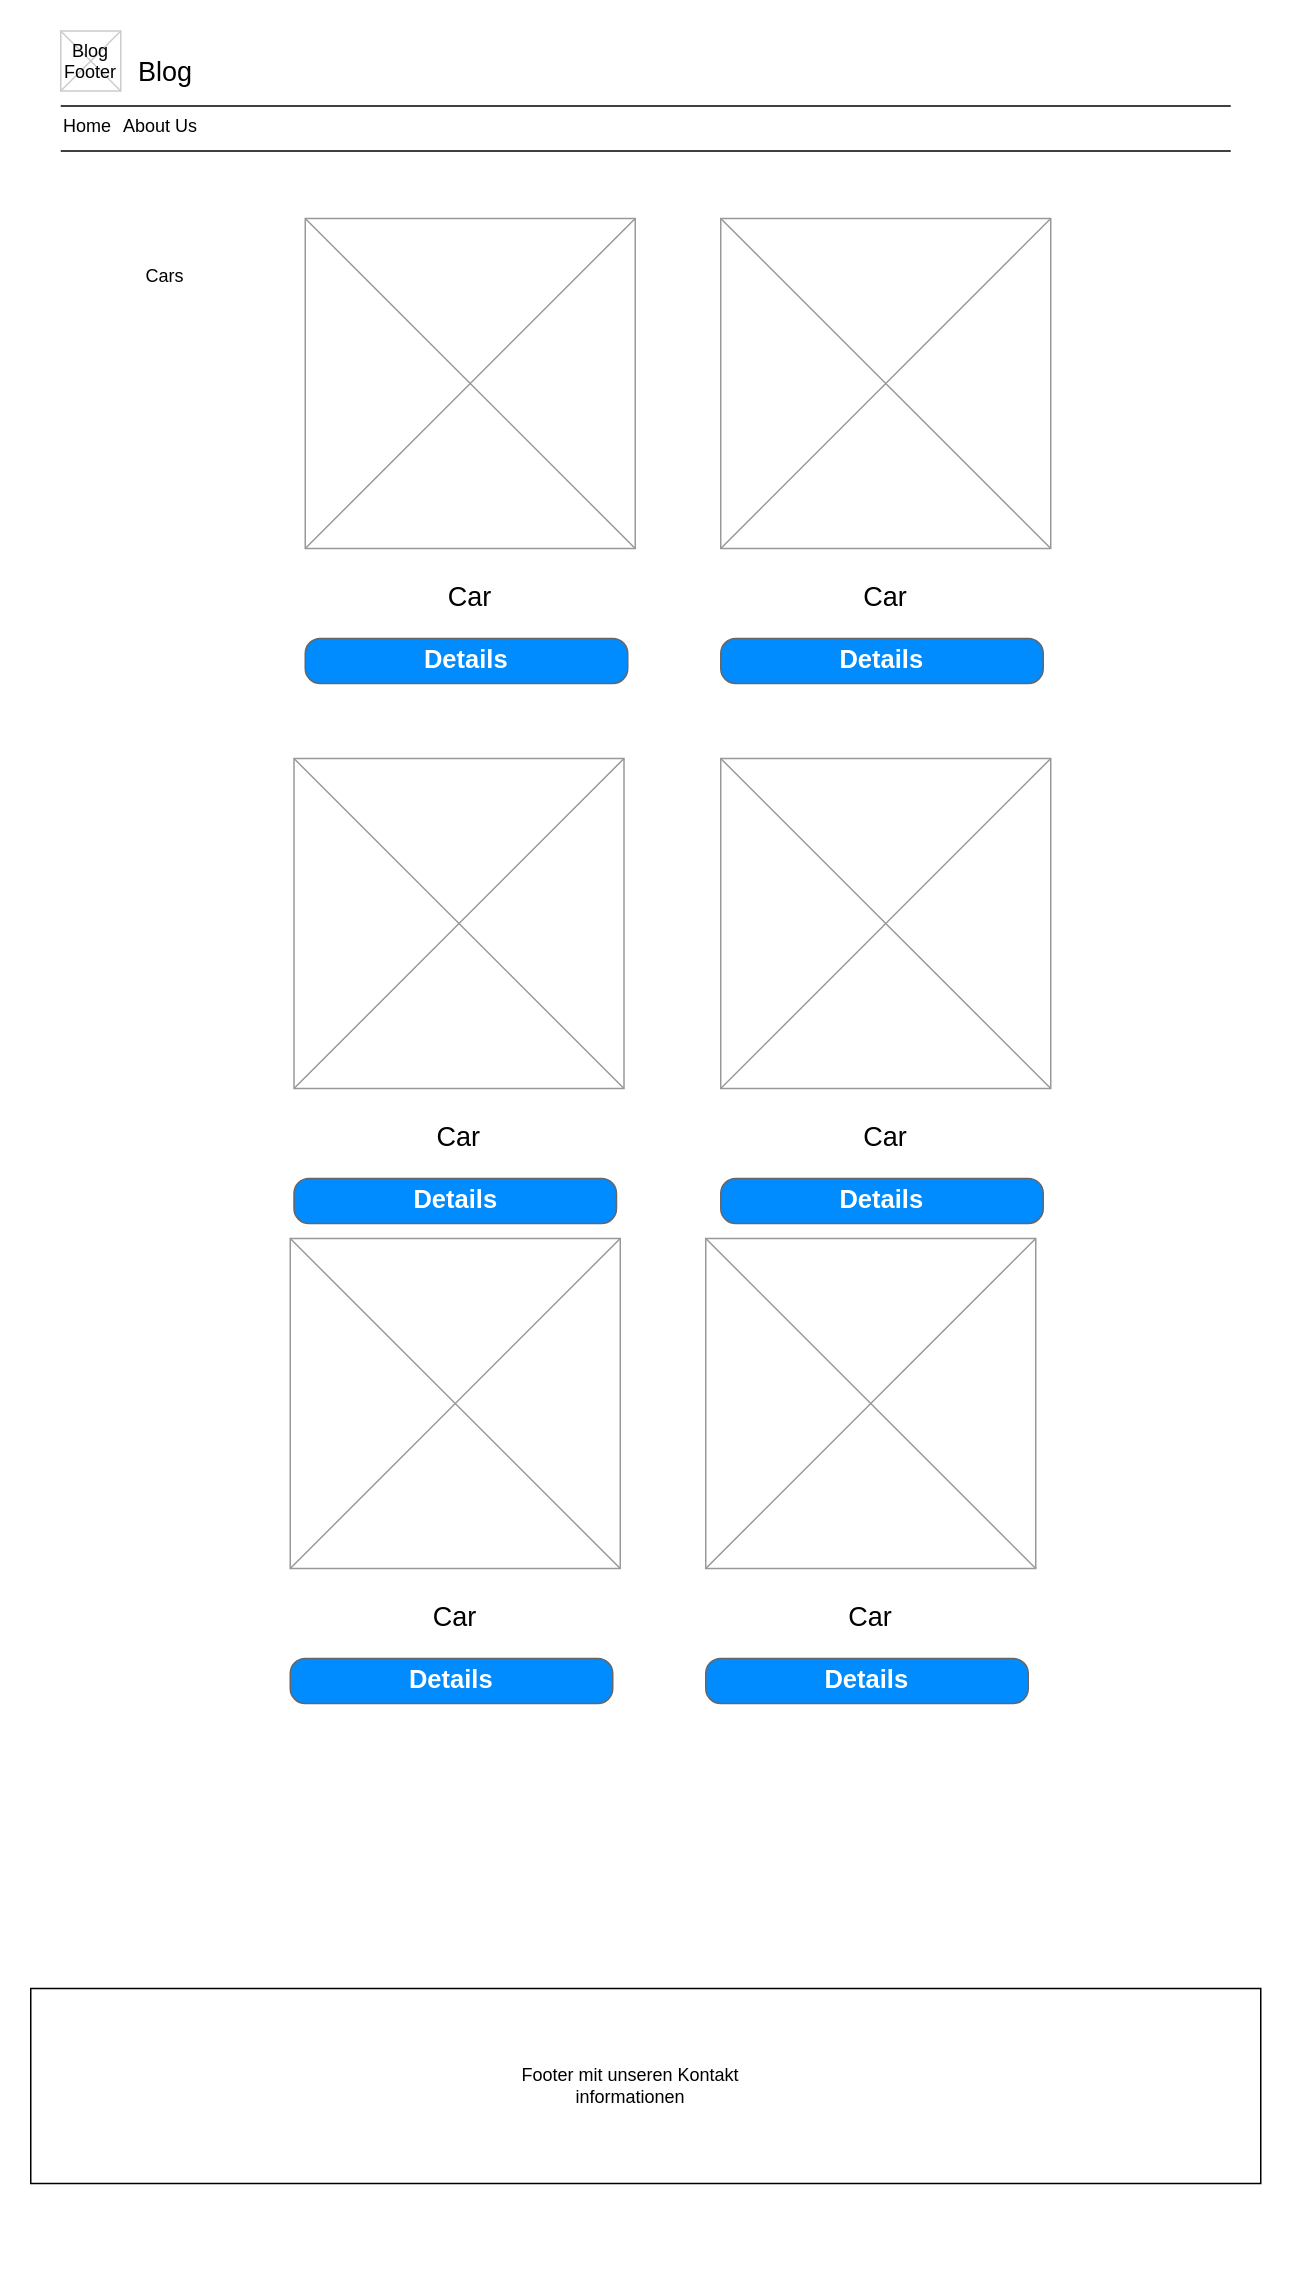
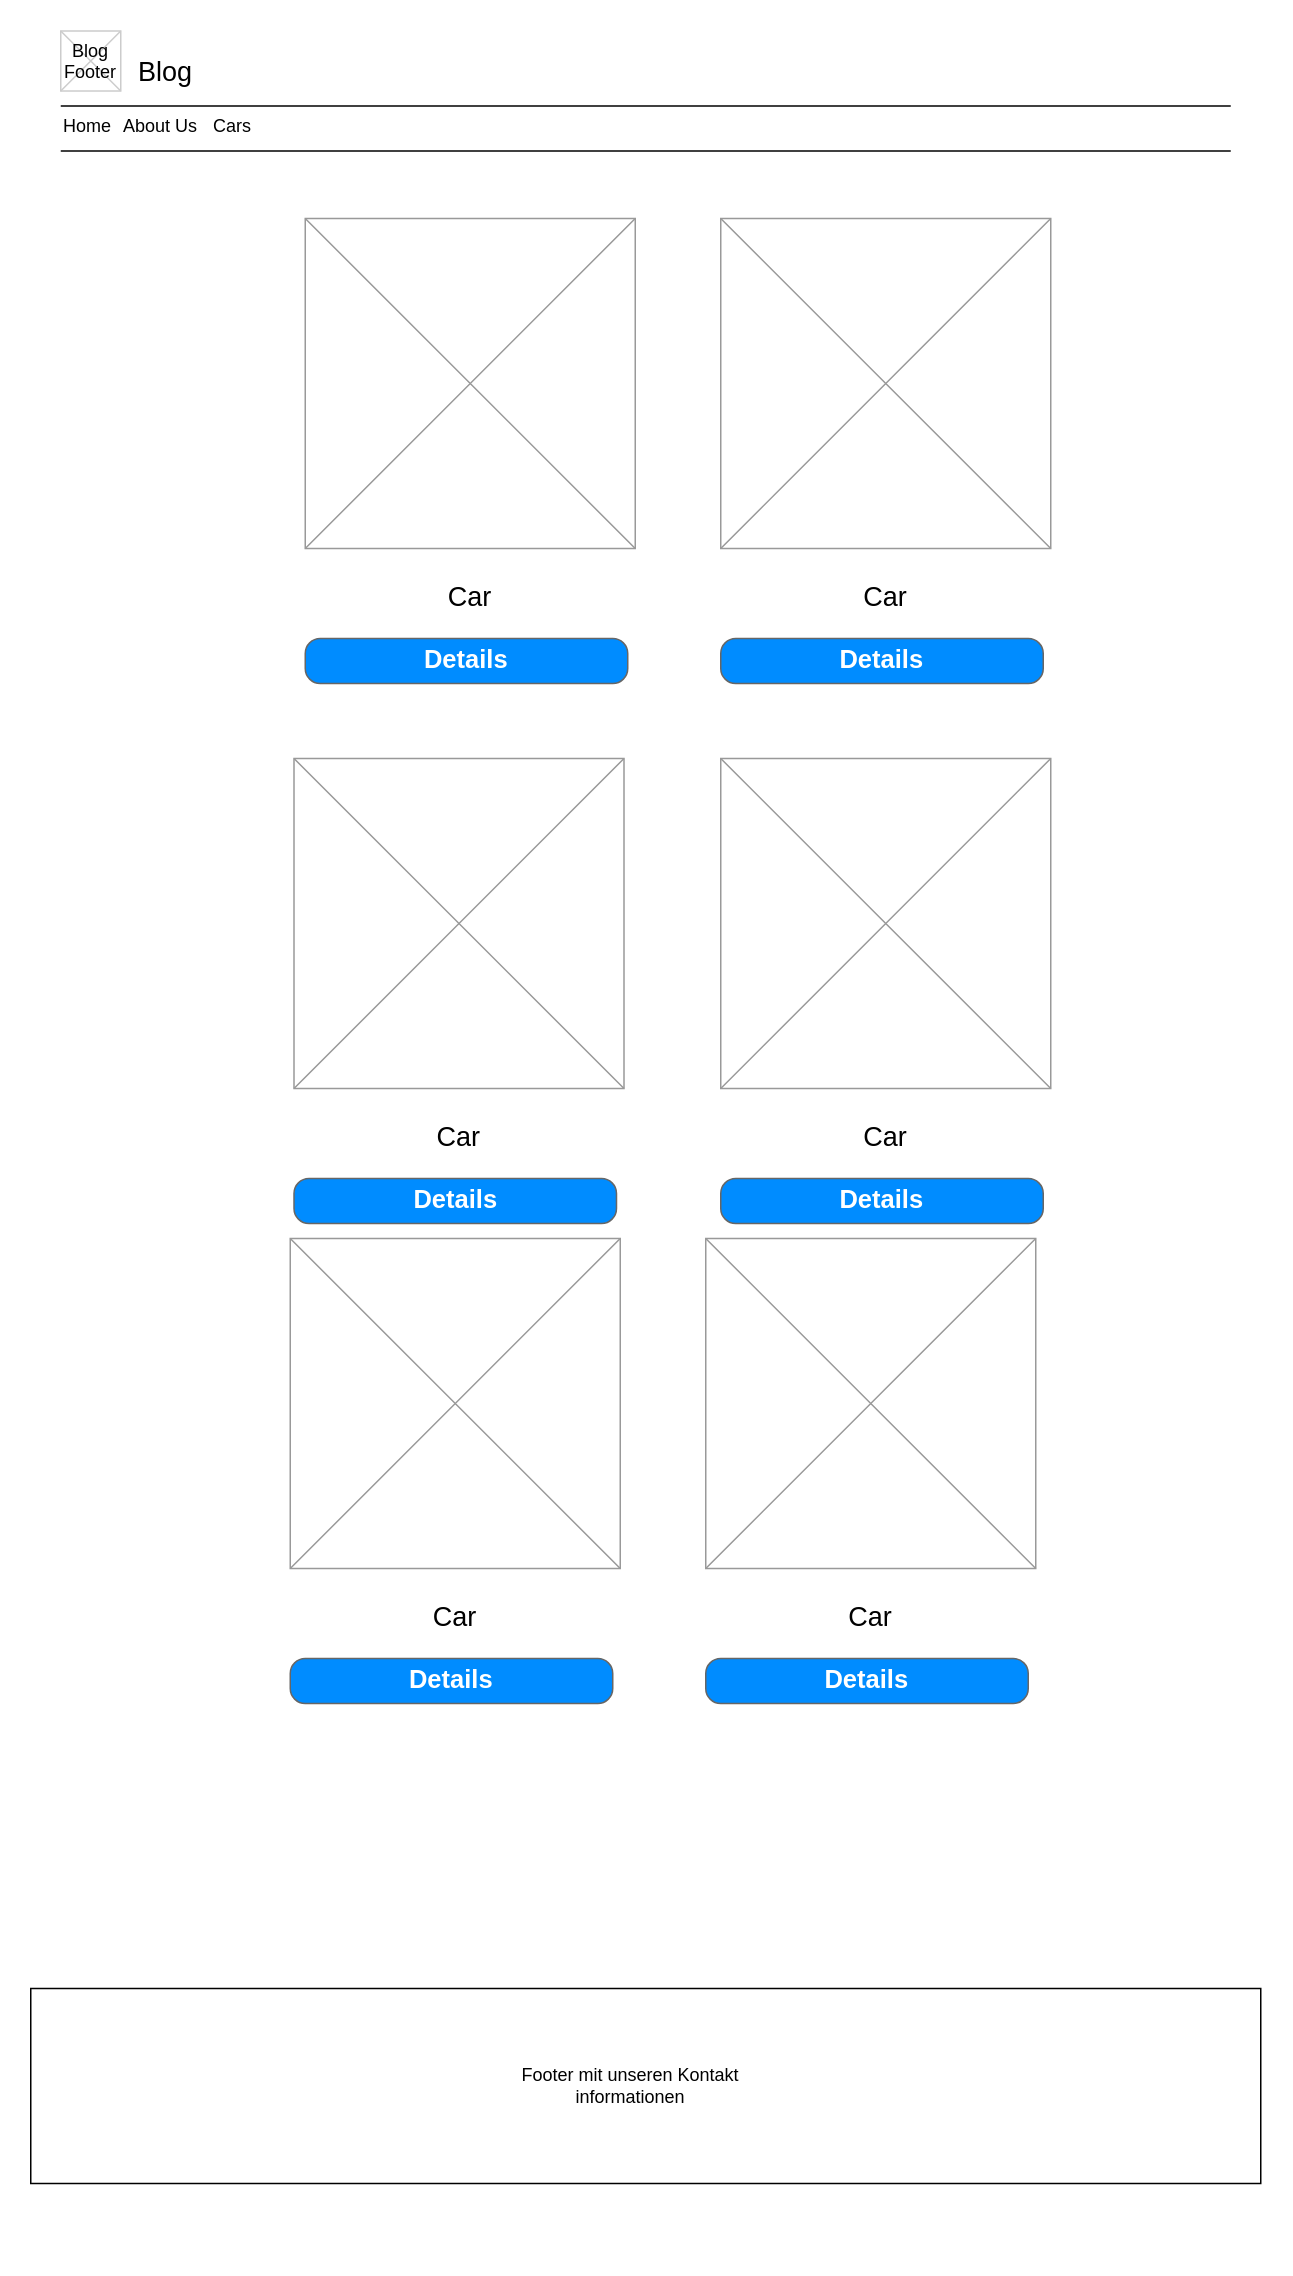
node "Cars": moved (166, 278) -> (233, 128)
